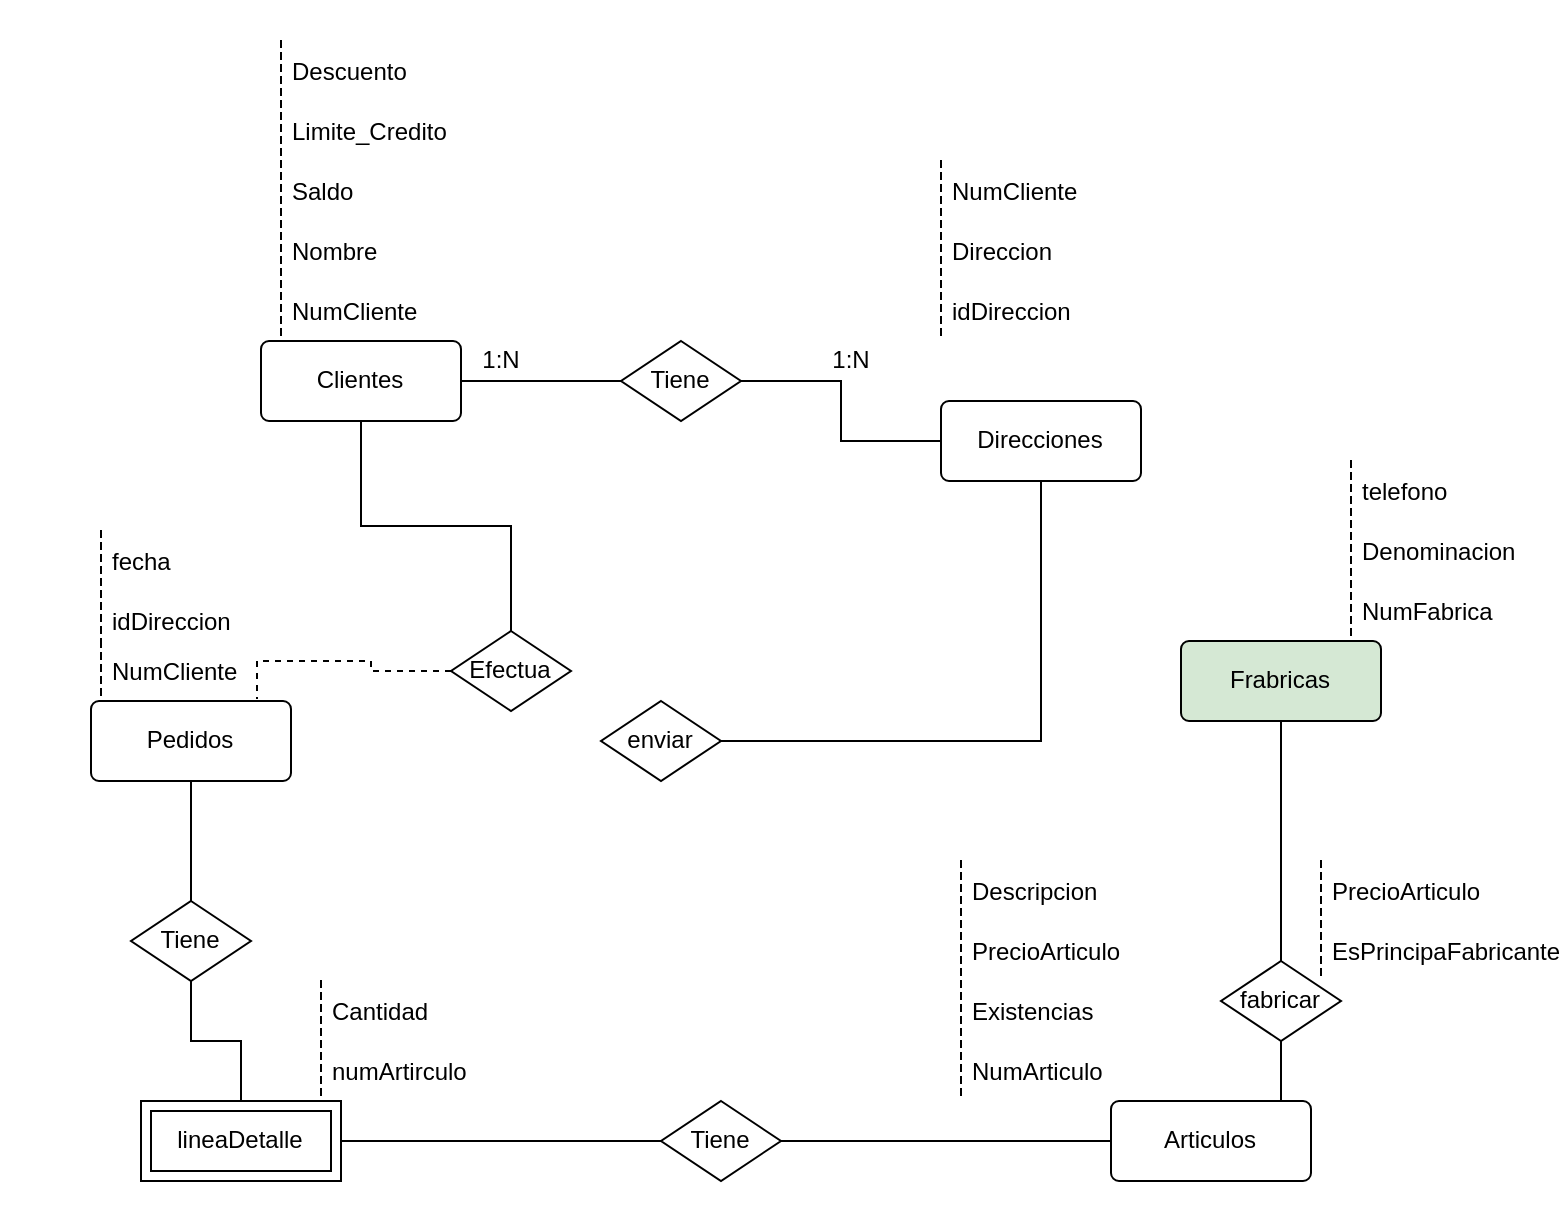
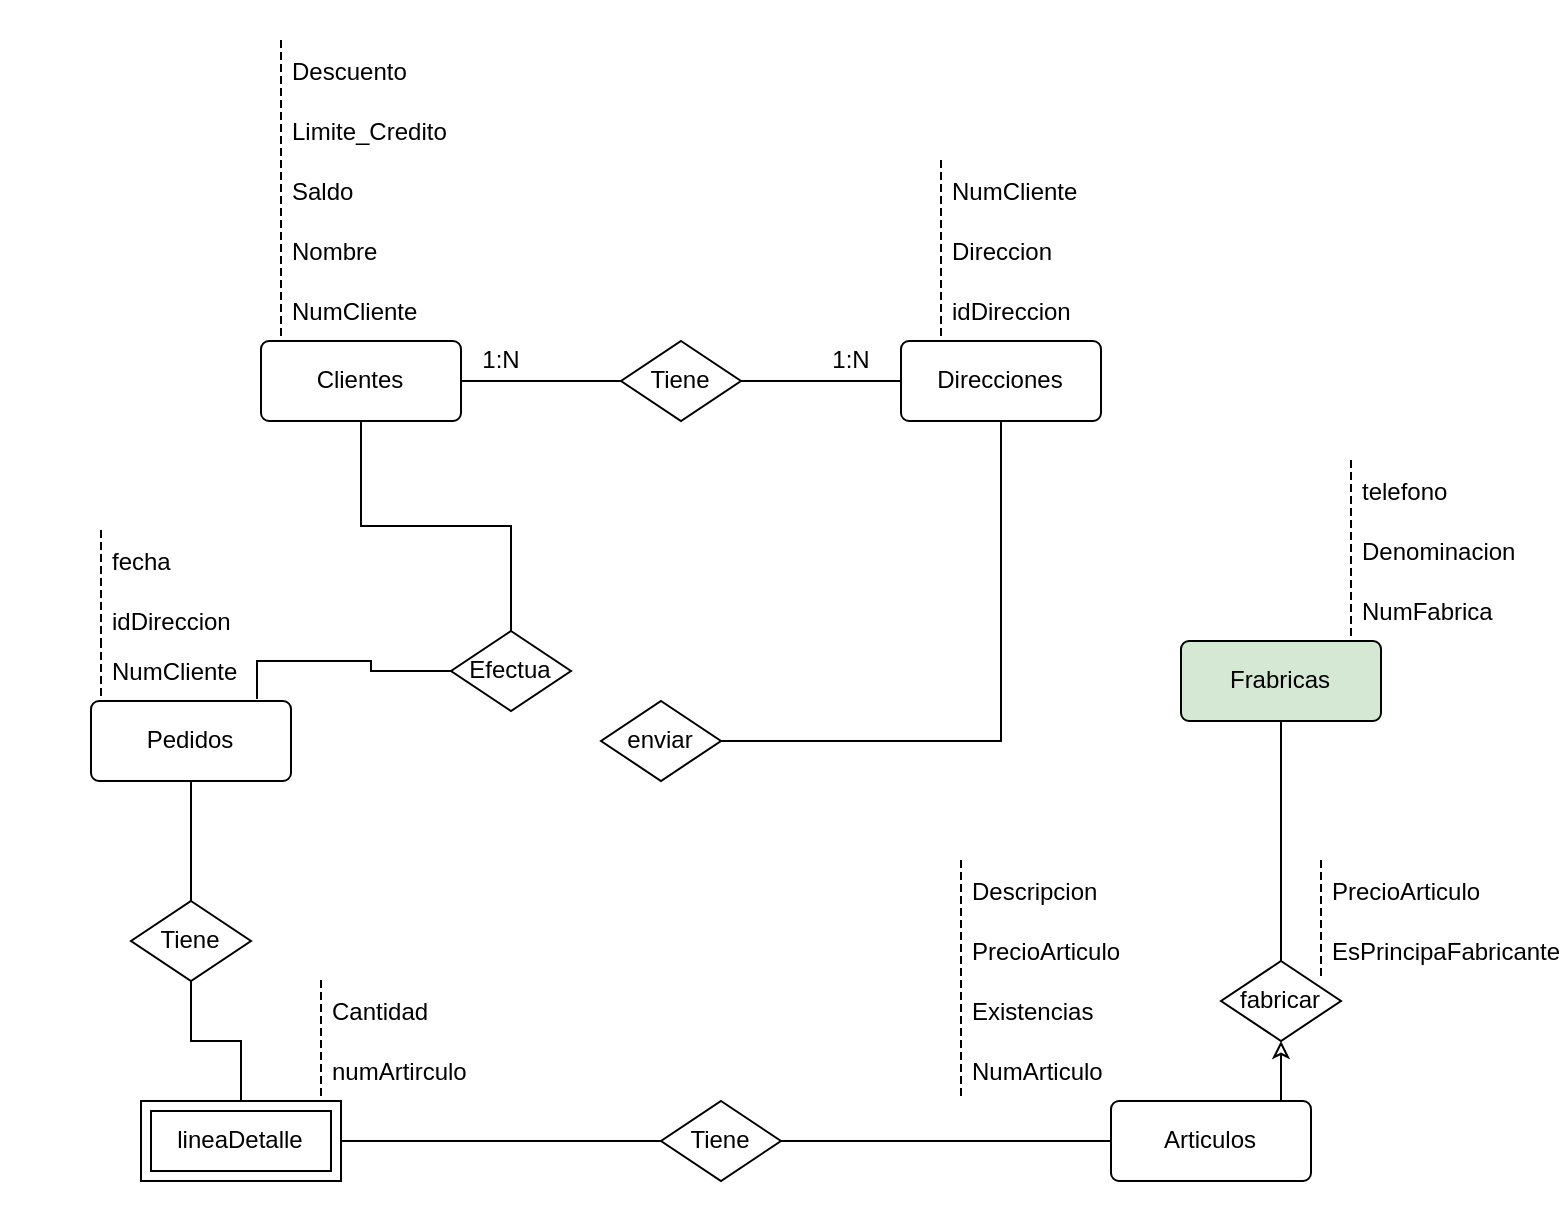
node "Direcciones": moved (1041, 441) -> (1001, 381)
edge "Efectua" -- "Pedidos": style dashed -> solid
edge "fabricar" -- "Articulos": arrowhead none -> classic
